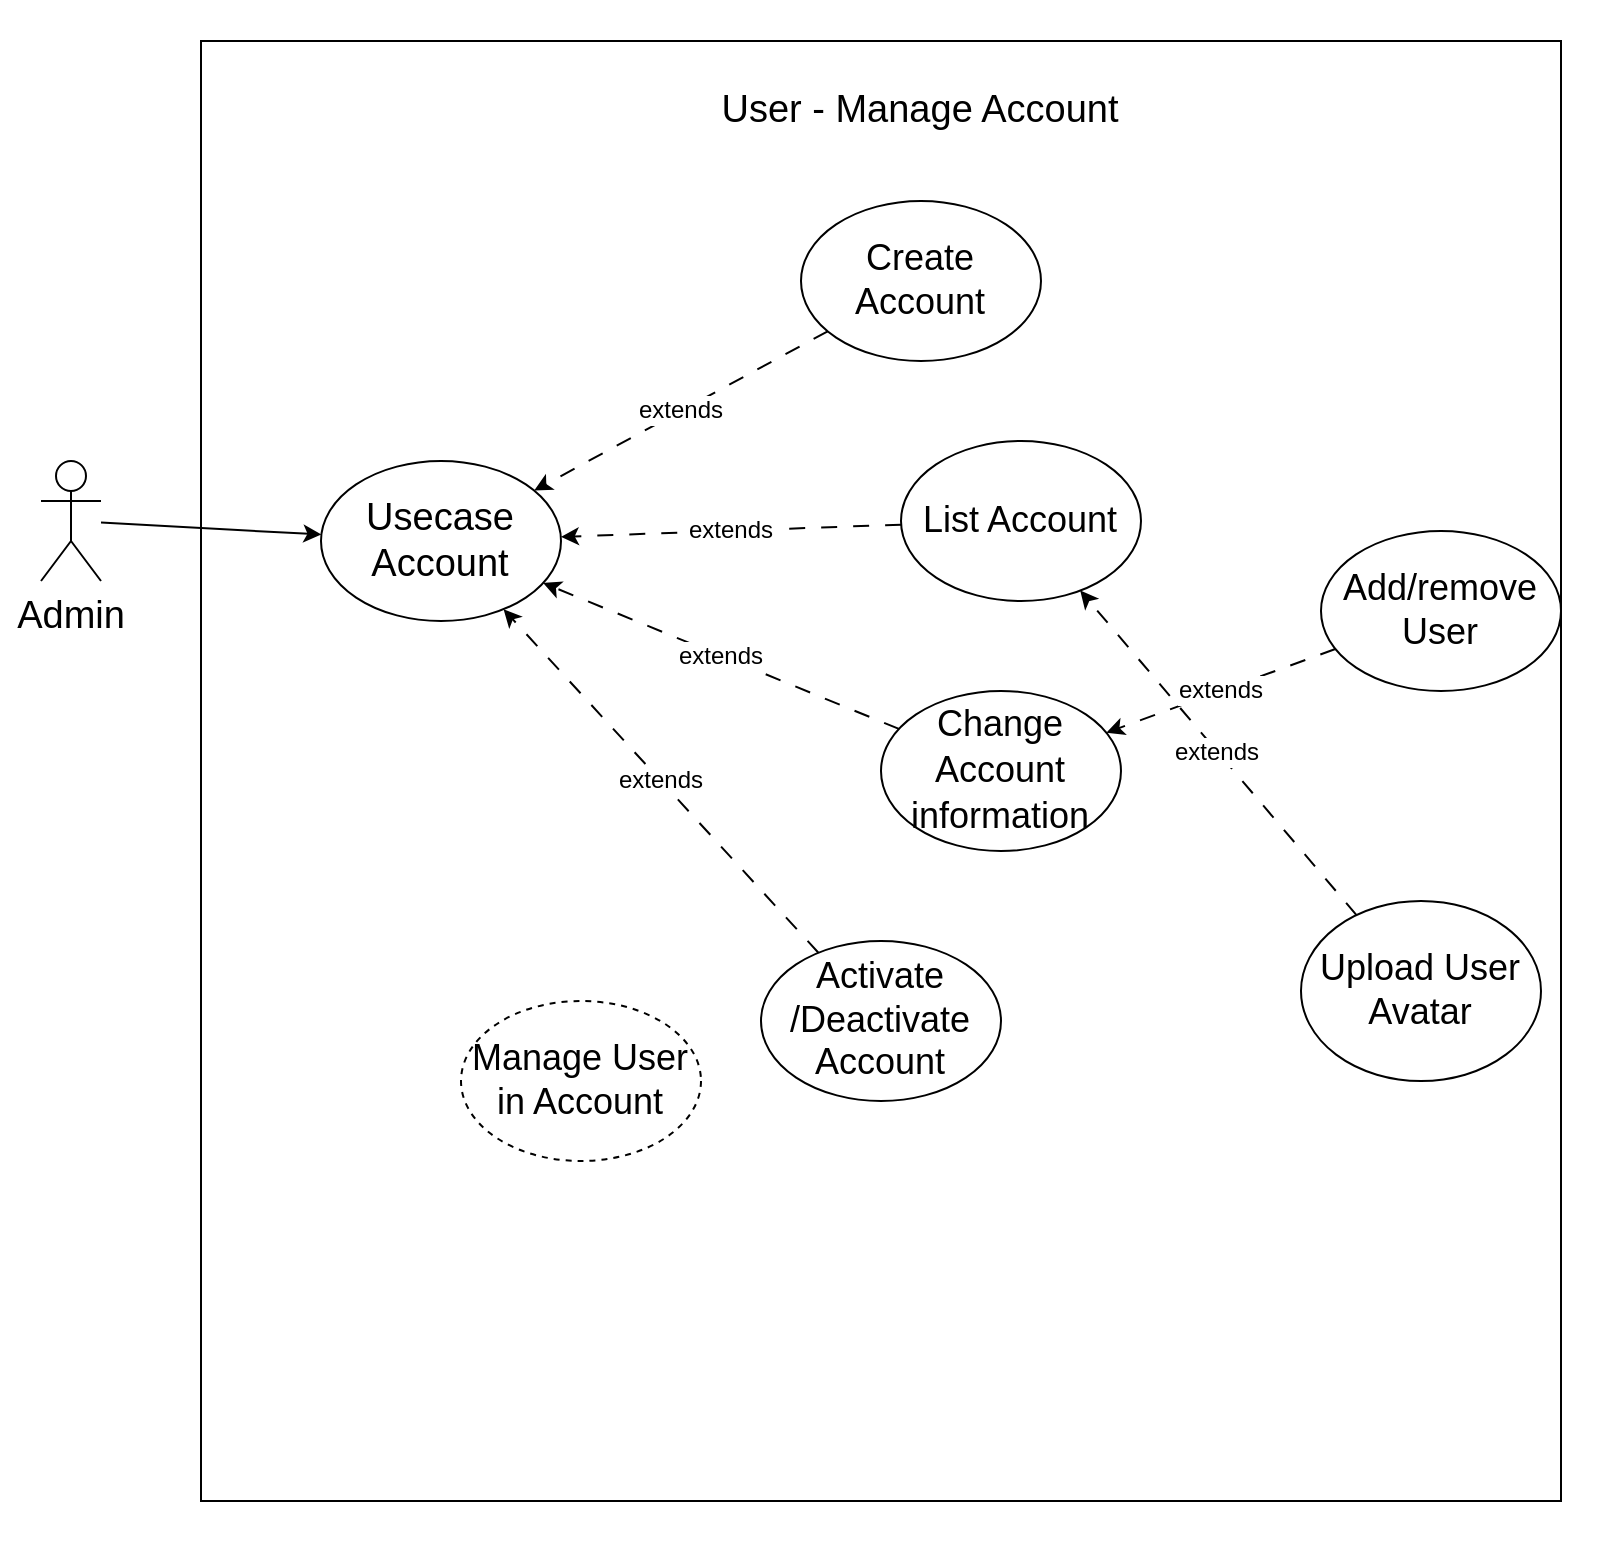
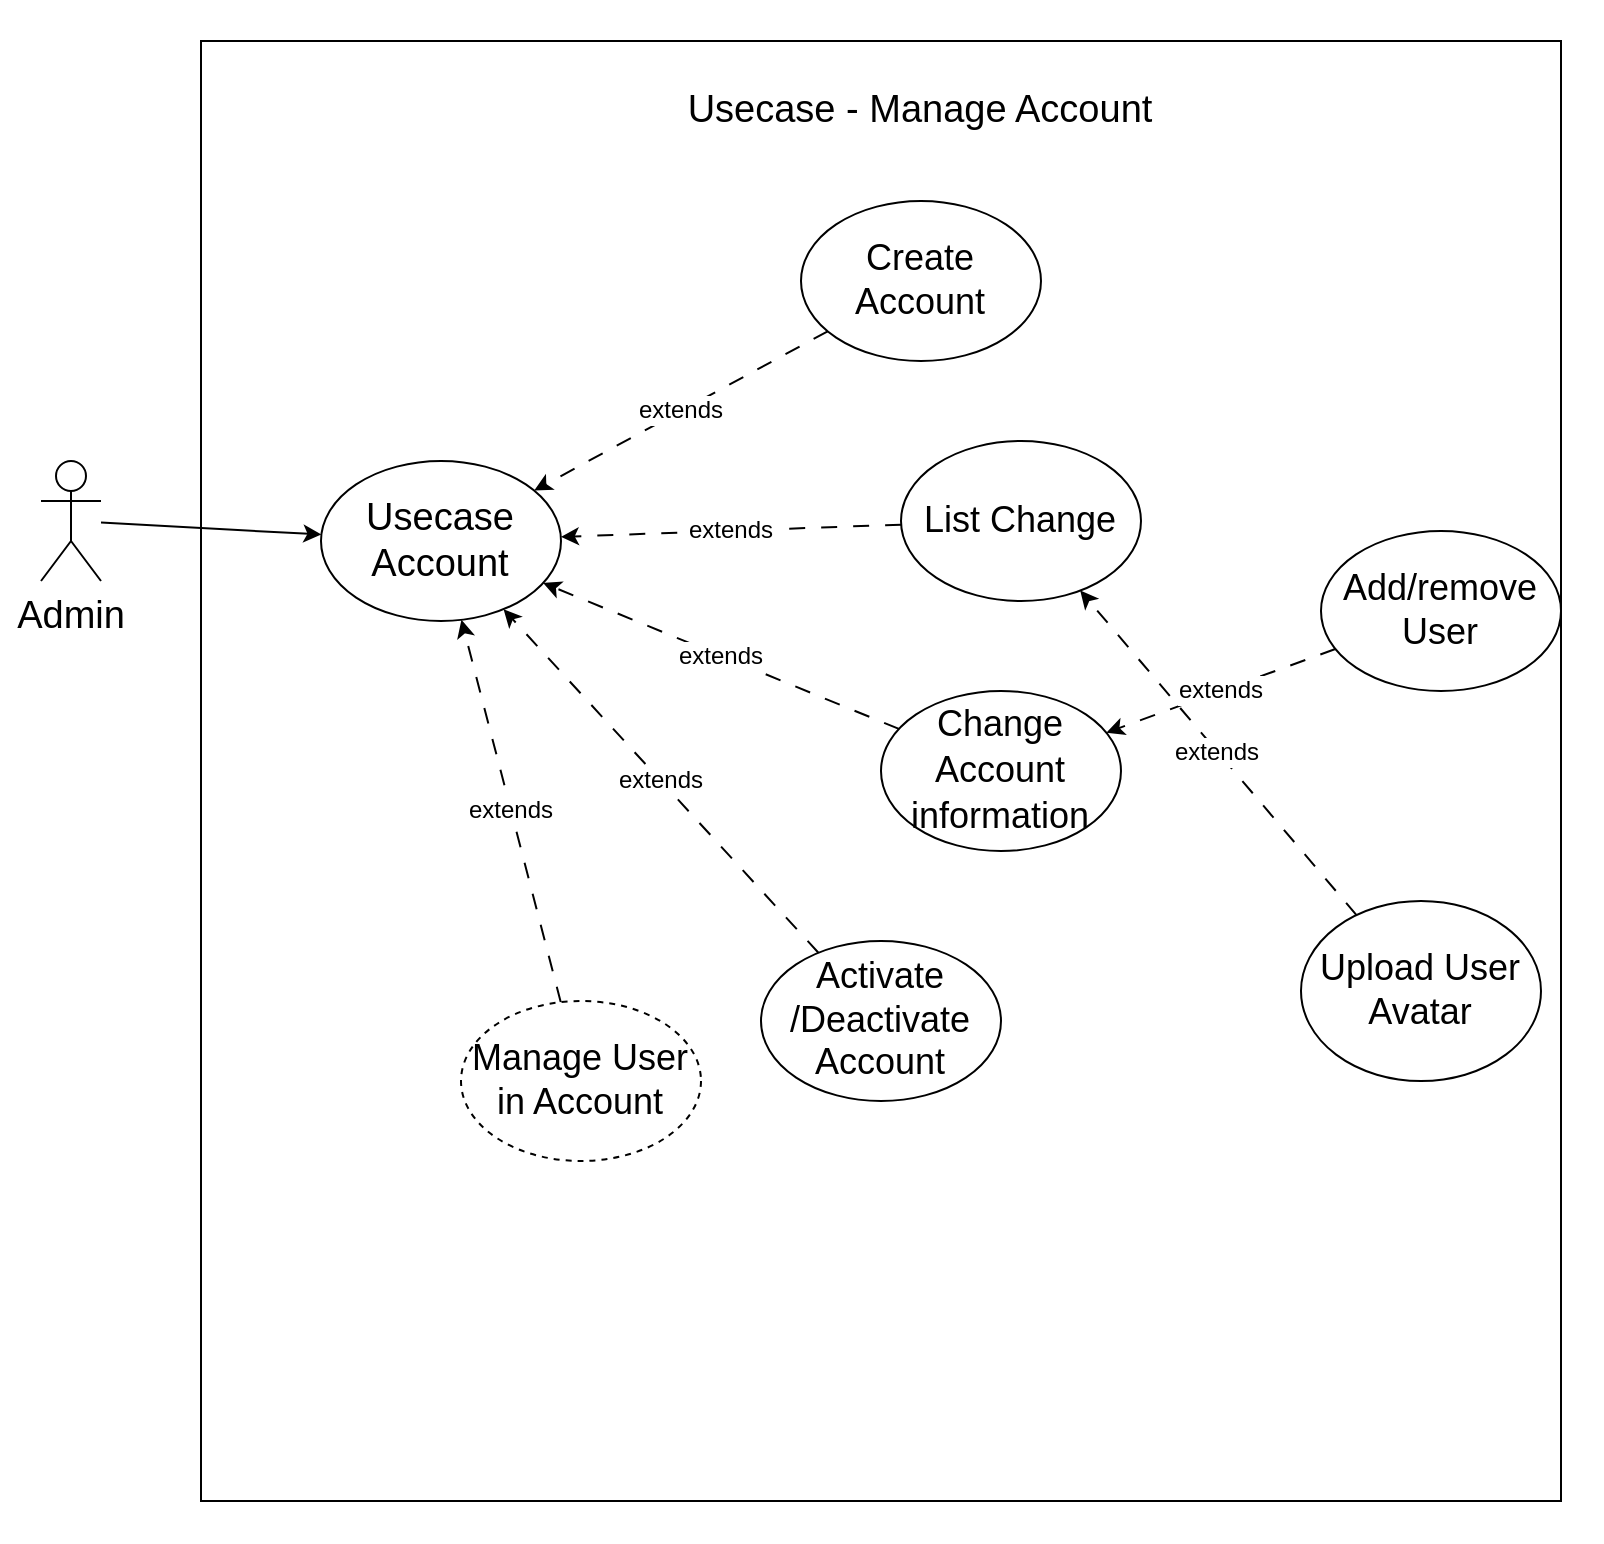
node "User - Manage Account": label "User - Manage Account" -> "Usecase - Manage Account"
node "List Account": label "List Account" -> "List Change"
edge "Manage User in Account" -> "Usecase Account": added, label "extends"
